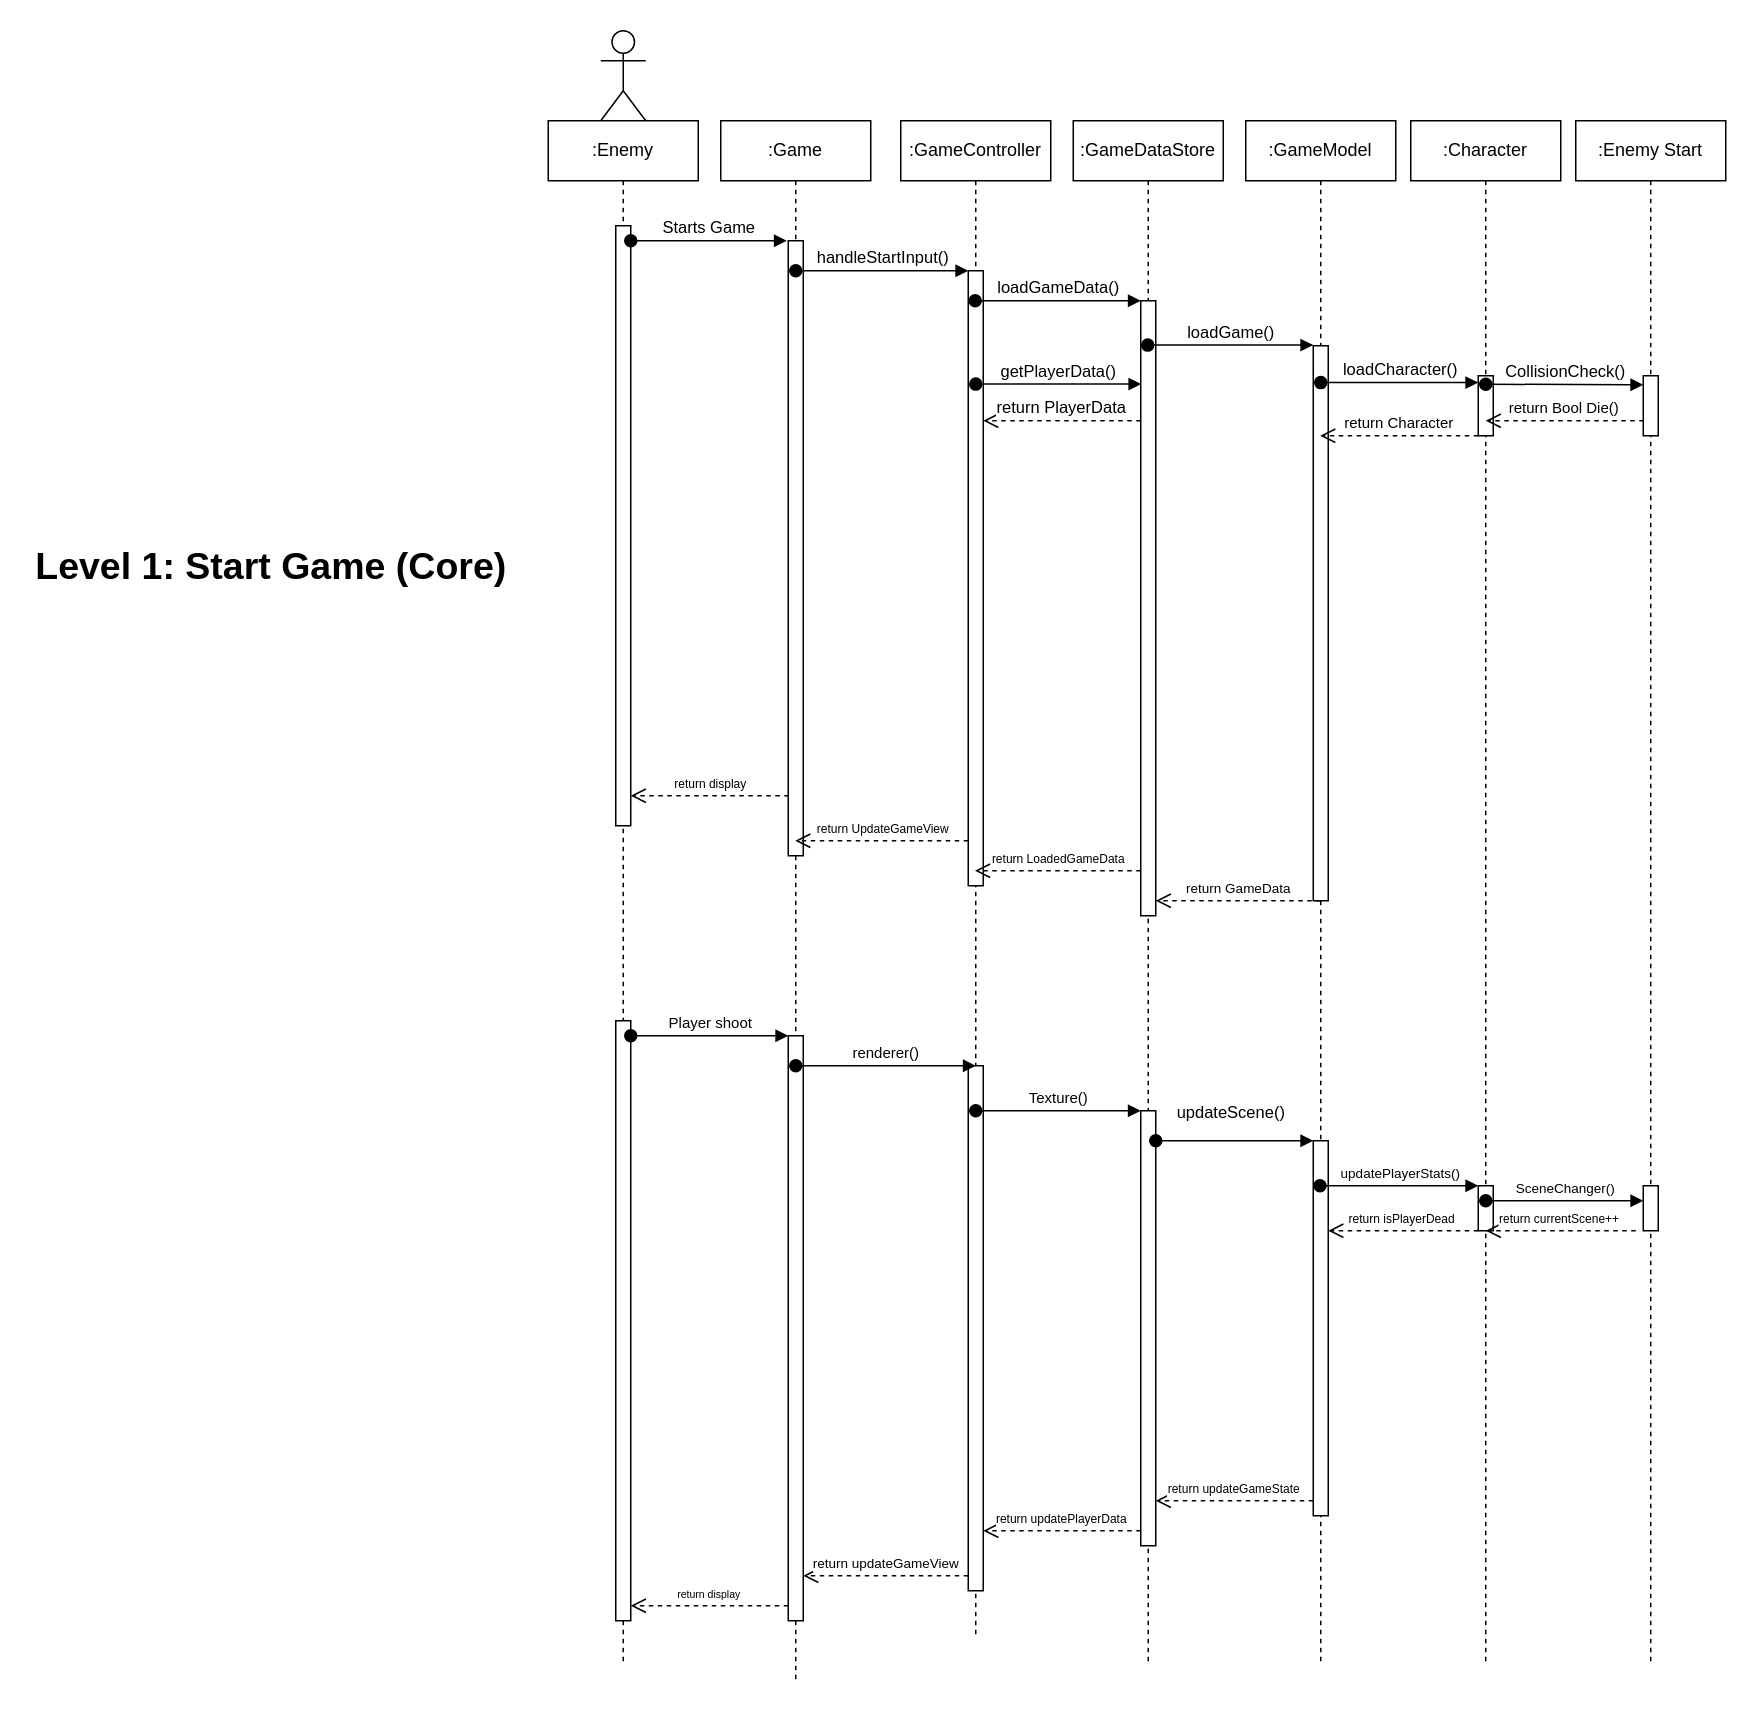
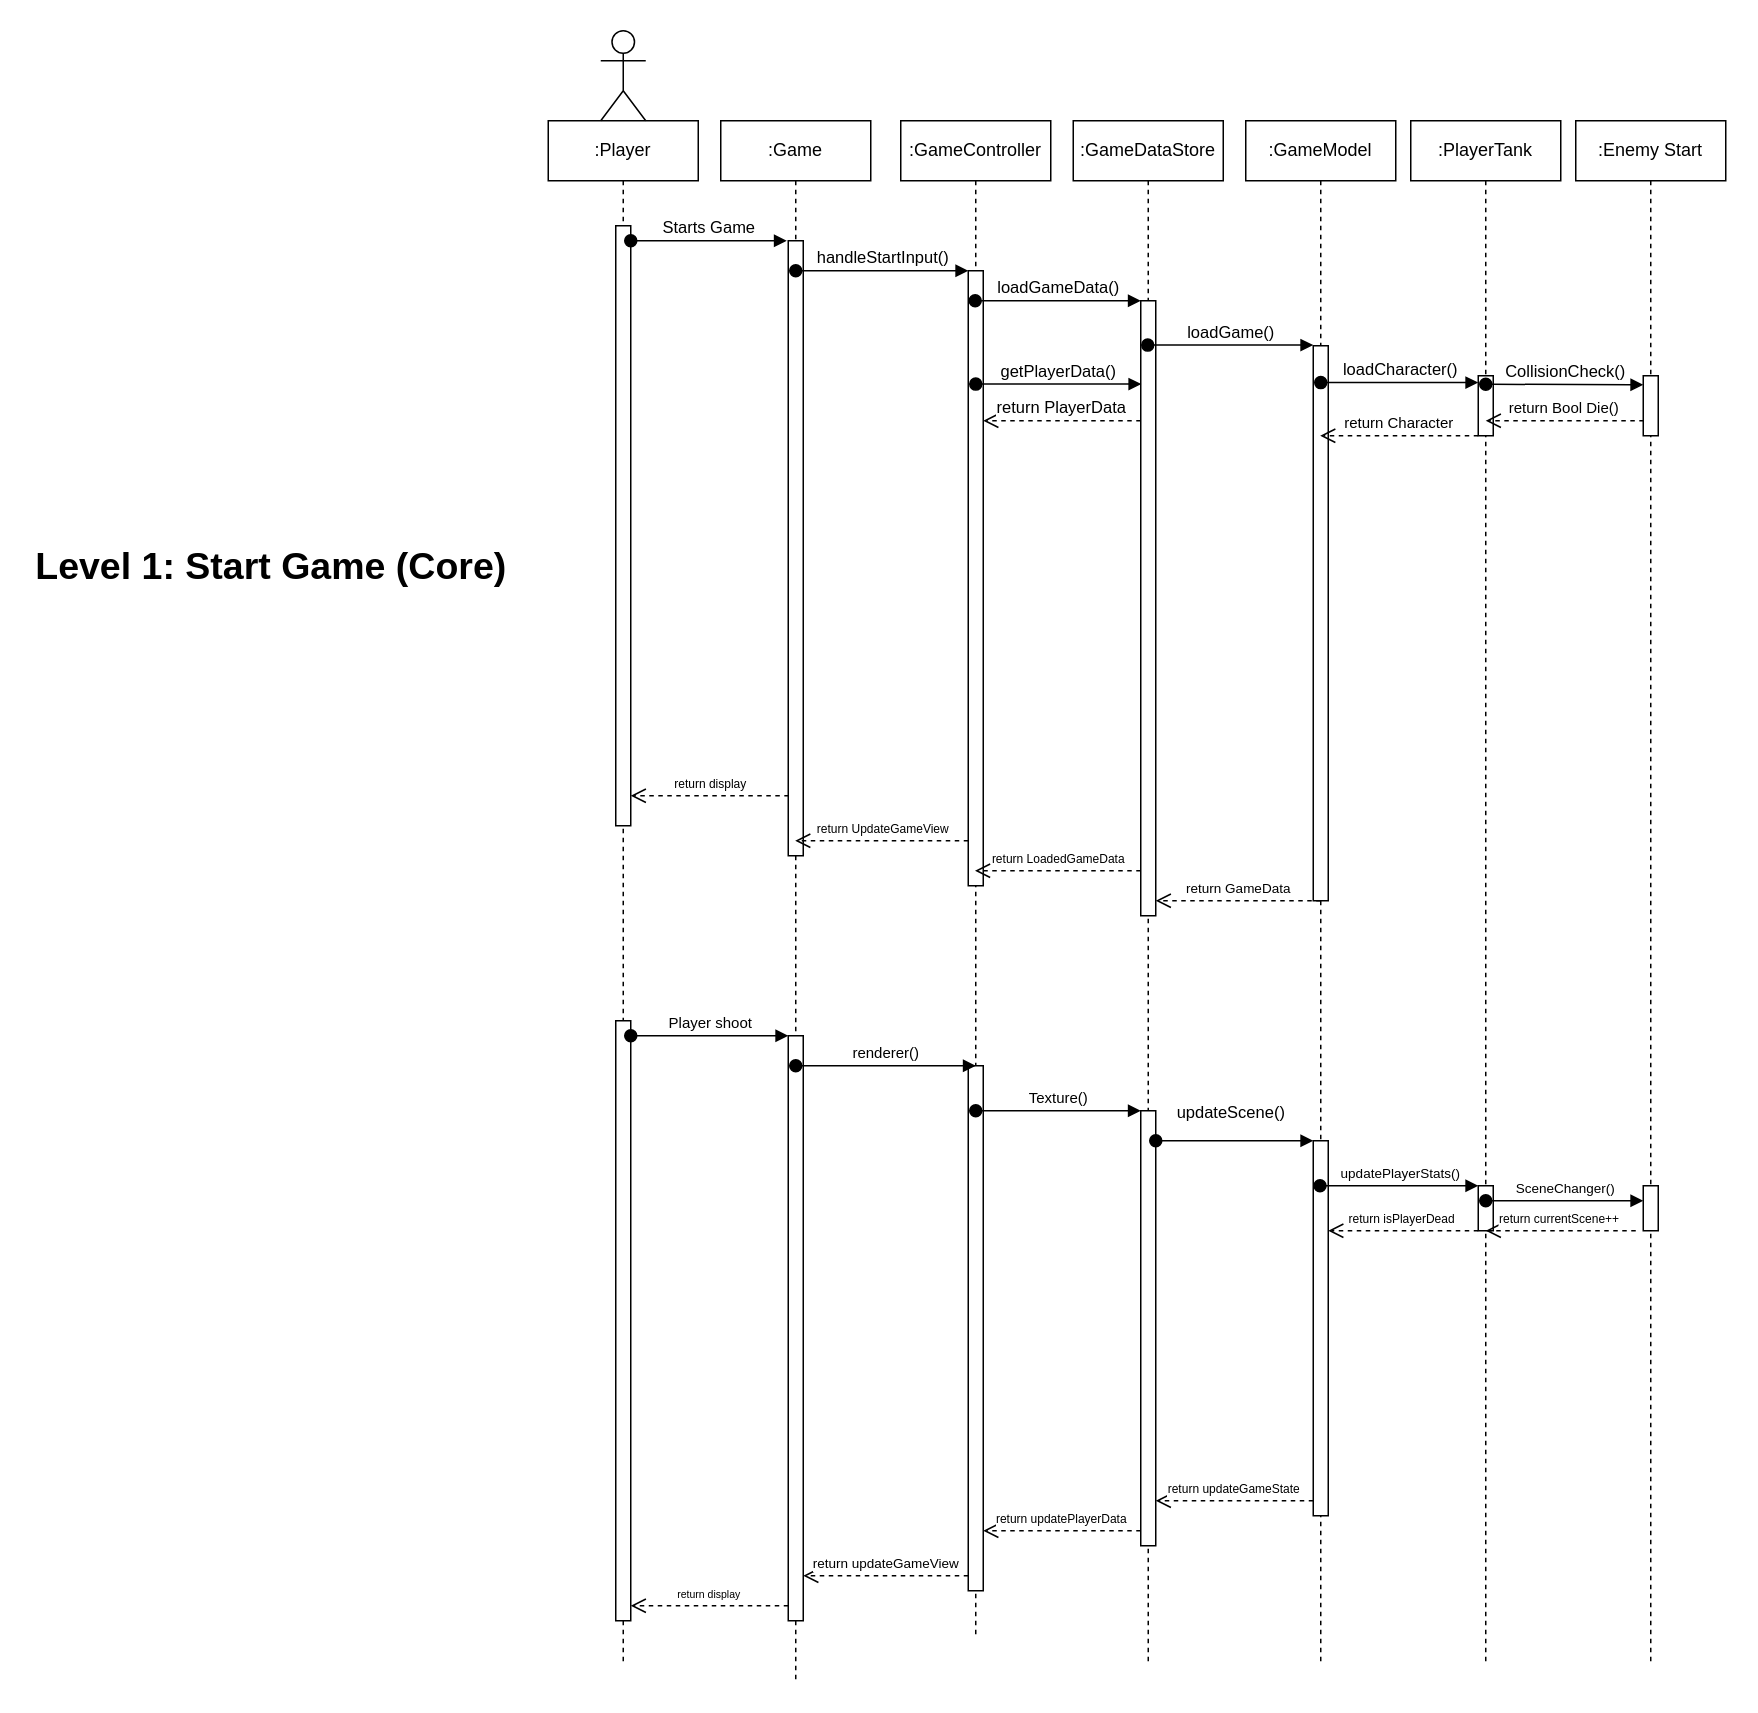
node ":Enemy": label ":Enemy" -> ":Player"
node ":Character": label ":Character" -> ":PlayerTank"
